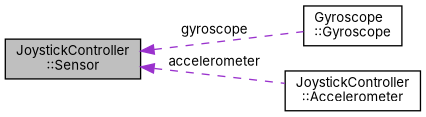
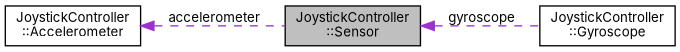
node "Gyroscope ::Gyroscope": label "Gyroscope ::Gyroscope" -> "JoystickController ::Gyroscope"
edge "JoystickController ::Accelerometer" -> "JoystickController ::Sensor": reversed
